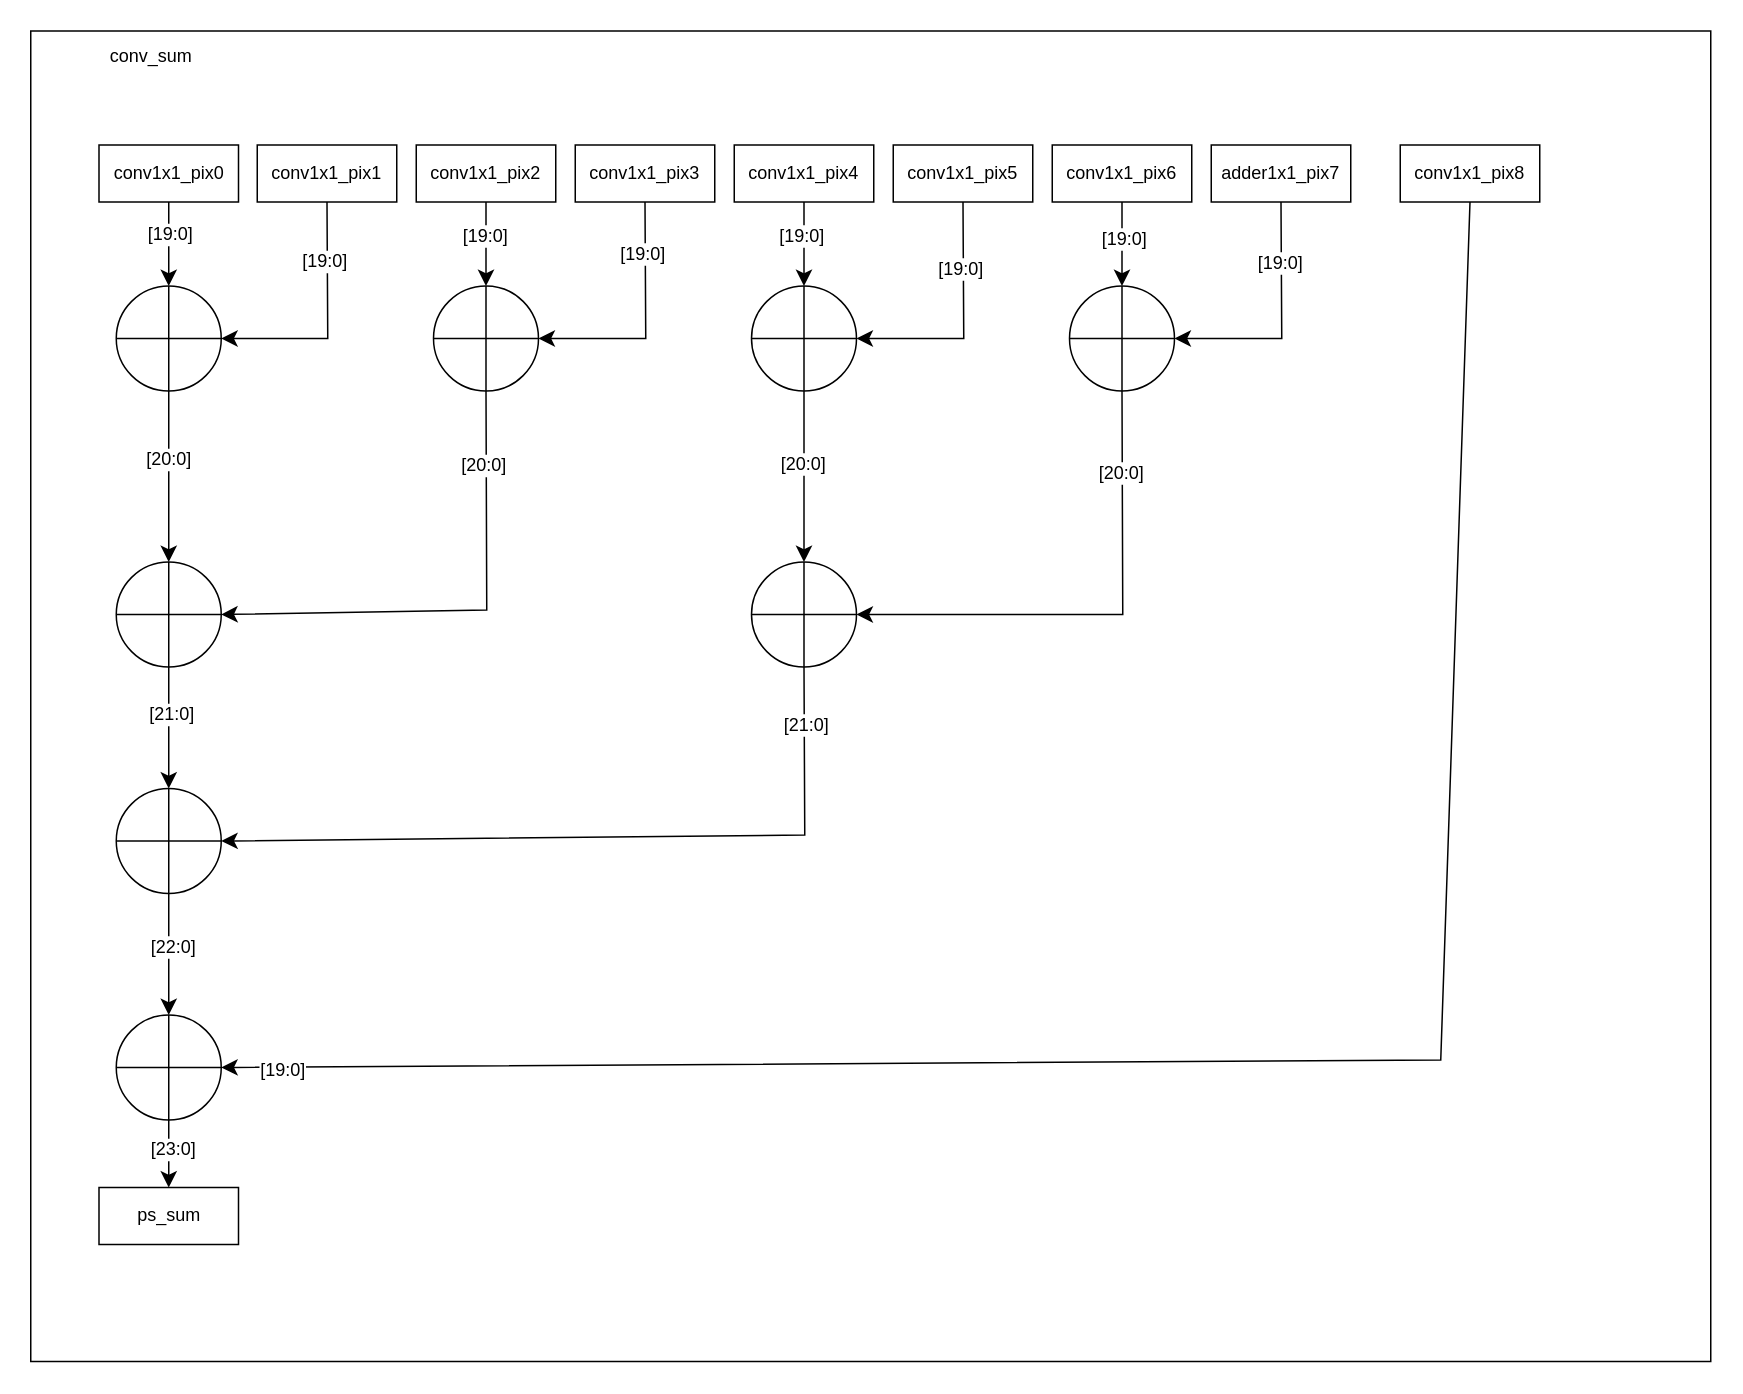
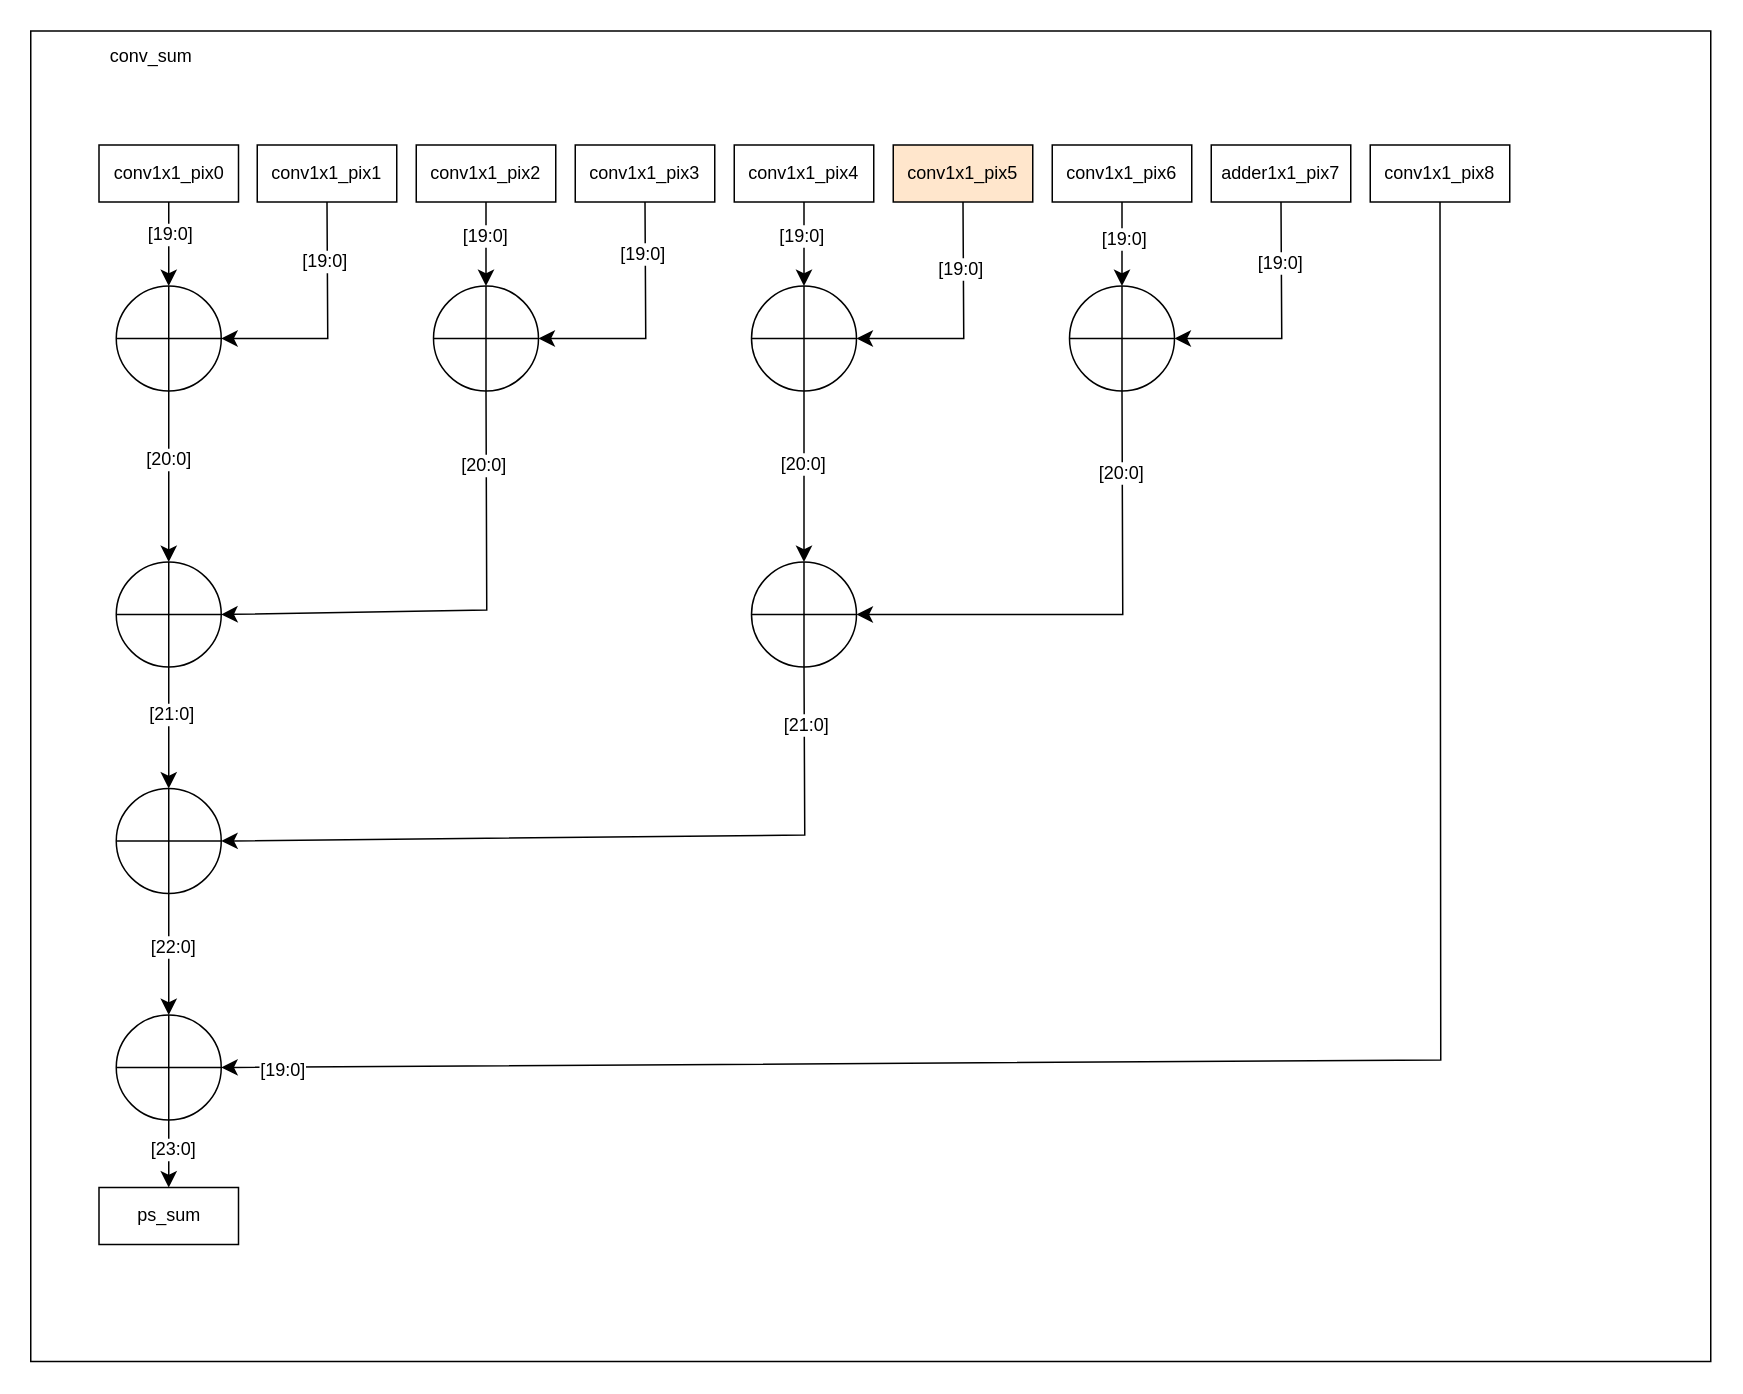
node "conv1x1_pix5": fillcolor #ffffff -> #ffe6cc
node "conv1x1_pix8": moved (1470, 173) -> (1440, 173)
